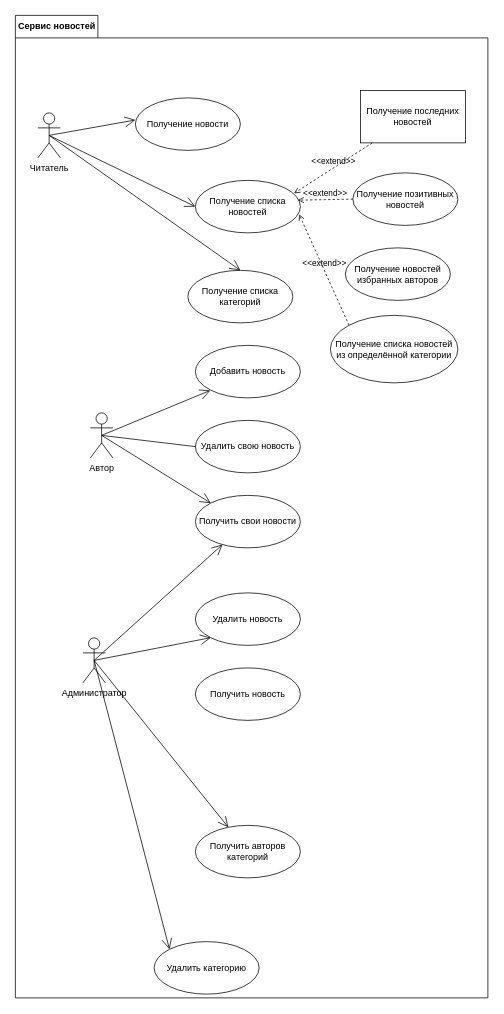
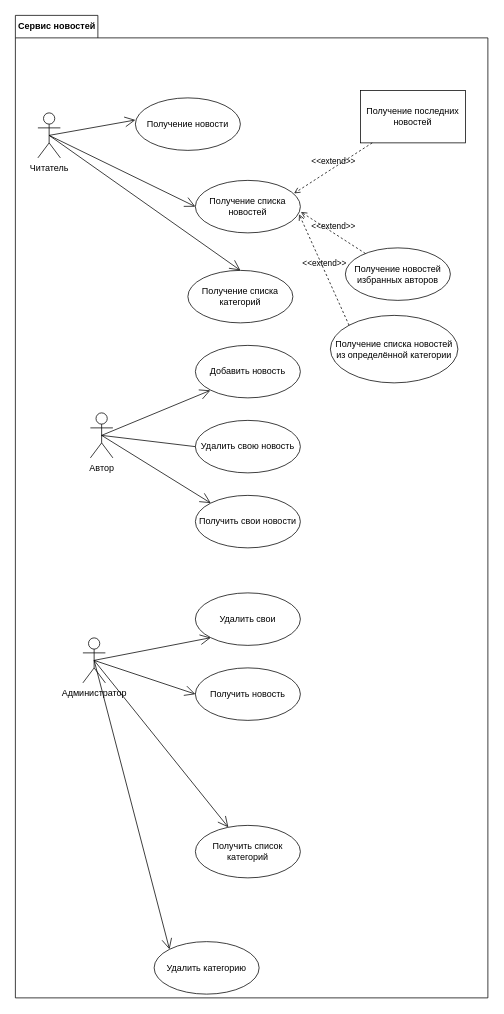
node "Получение позитивных новостей": removed
edge "Получение позитивных новостей" -> "Получение списка новостей": removed, label "<<extend>>"
edge "Получение новостей избранных авторов" -> "Получение списка новостей": added, label "<<extend>>"
edge "Администратор" -> "Получить свои новости": now "Администратор" -> "Получить новость"
node "Удалить новость": label "Удалить новость" -> "Удалить свои"
node "Получить авторов категорий": label "Получить авторов категорий" -> "Получить список категорий"
